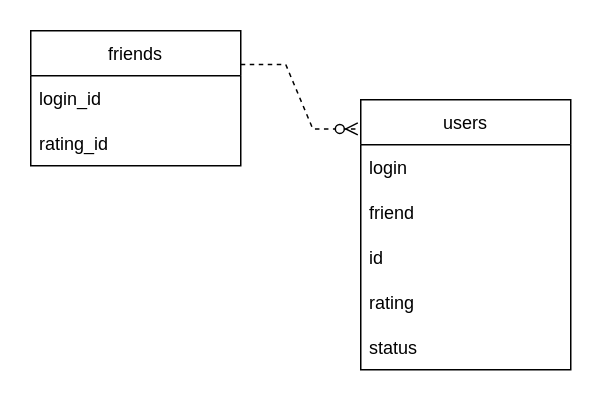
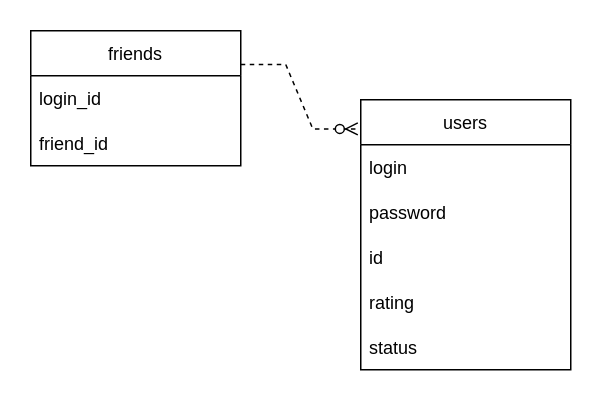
node "rating_id": label "rating_id" -> "friend_id"
node "friend": label "friend" -> "password"
